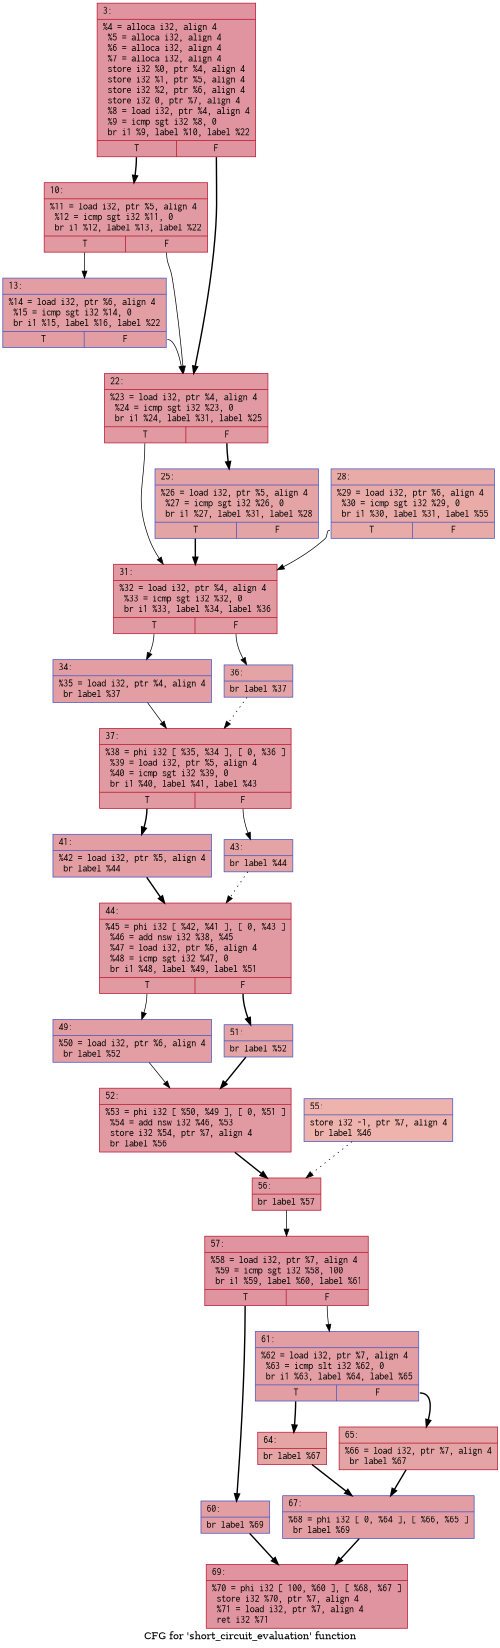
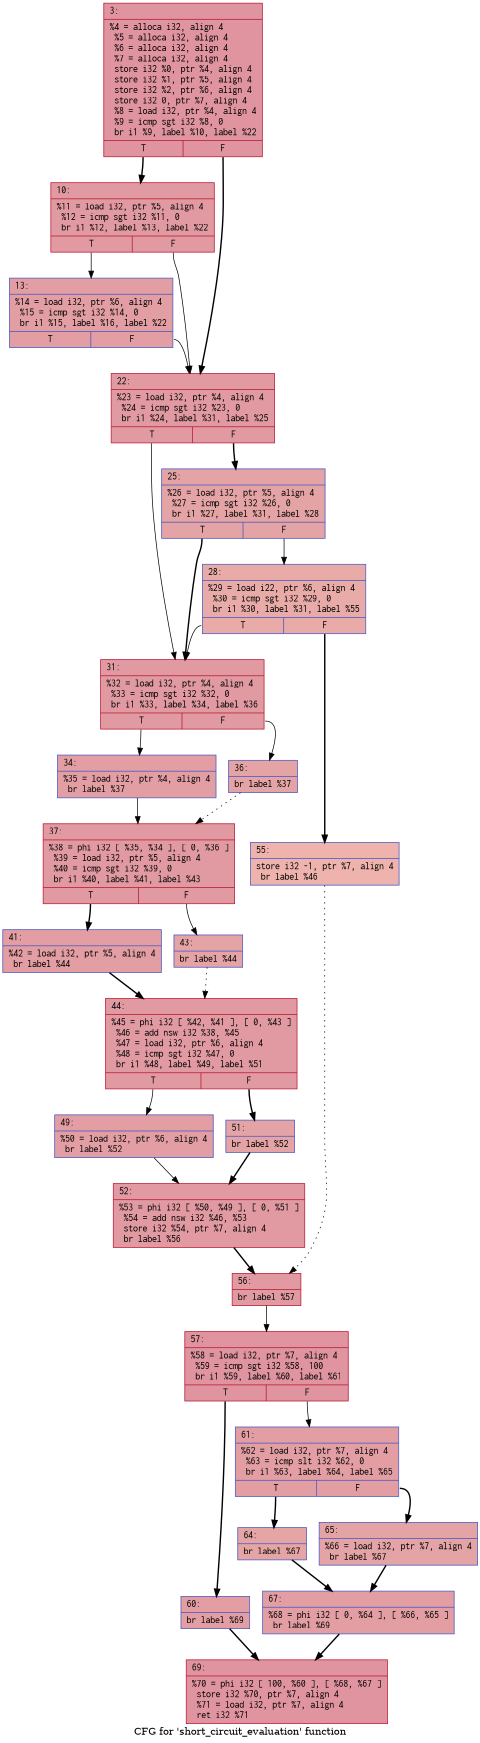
node "28:": text "%29 = load i32, ptr %6, align 4" -> "%29 = load i22, ptr %6, align 4"
edge "25:" -> "28:": added
edge "28:" -> "55:": added
node "64:": color #b70d28ff -> #3d50c3ff
node "65:": color #b70d28ff -> #3d50c3ff
